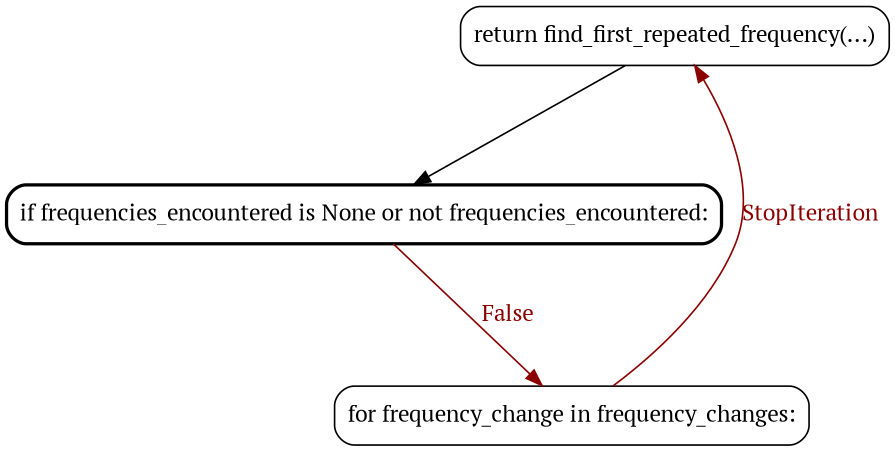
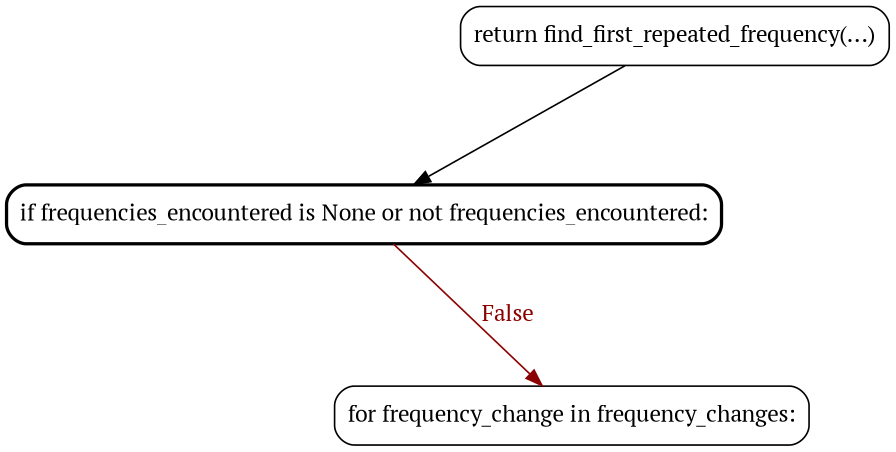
edge "for frequency_change in frequency_changes:" -> "return find_first_repeated_frequency(...)": removed, label "StopIteration"
